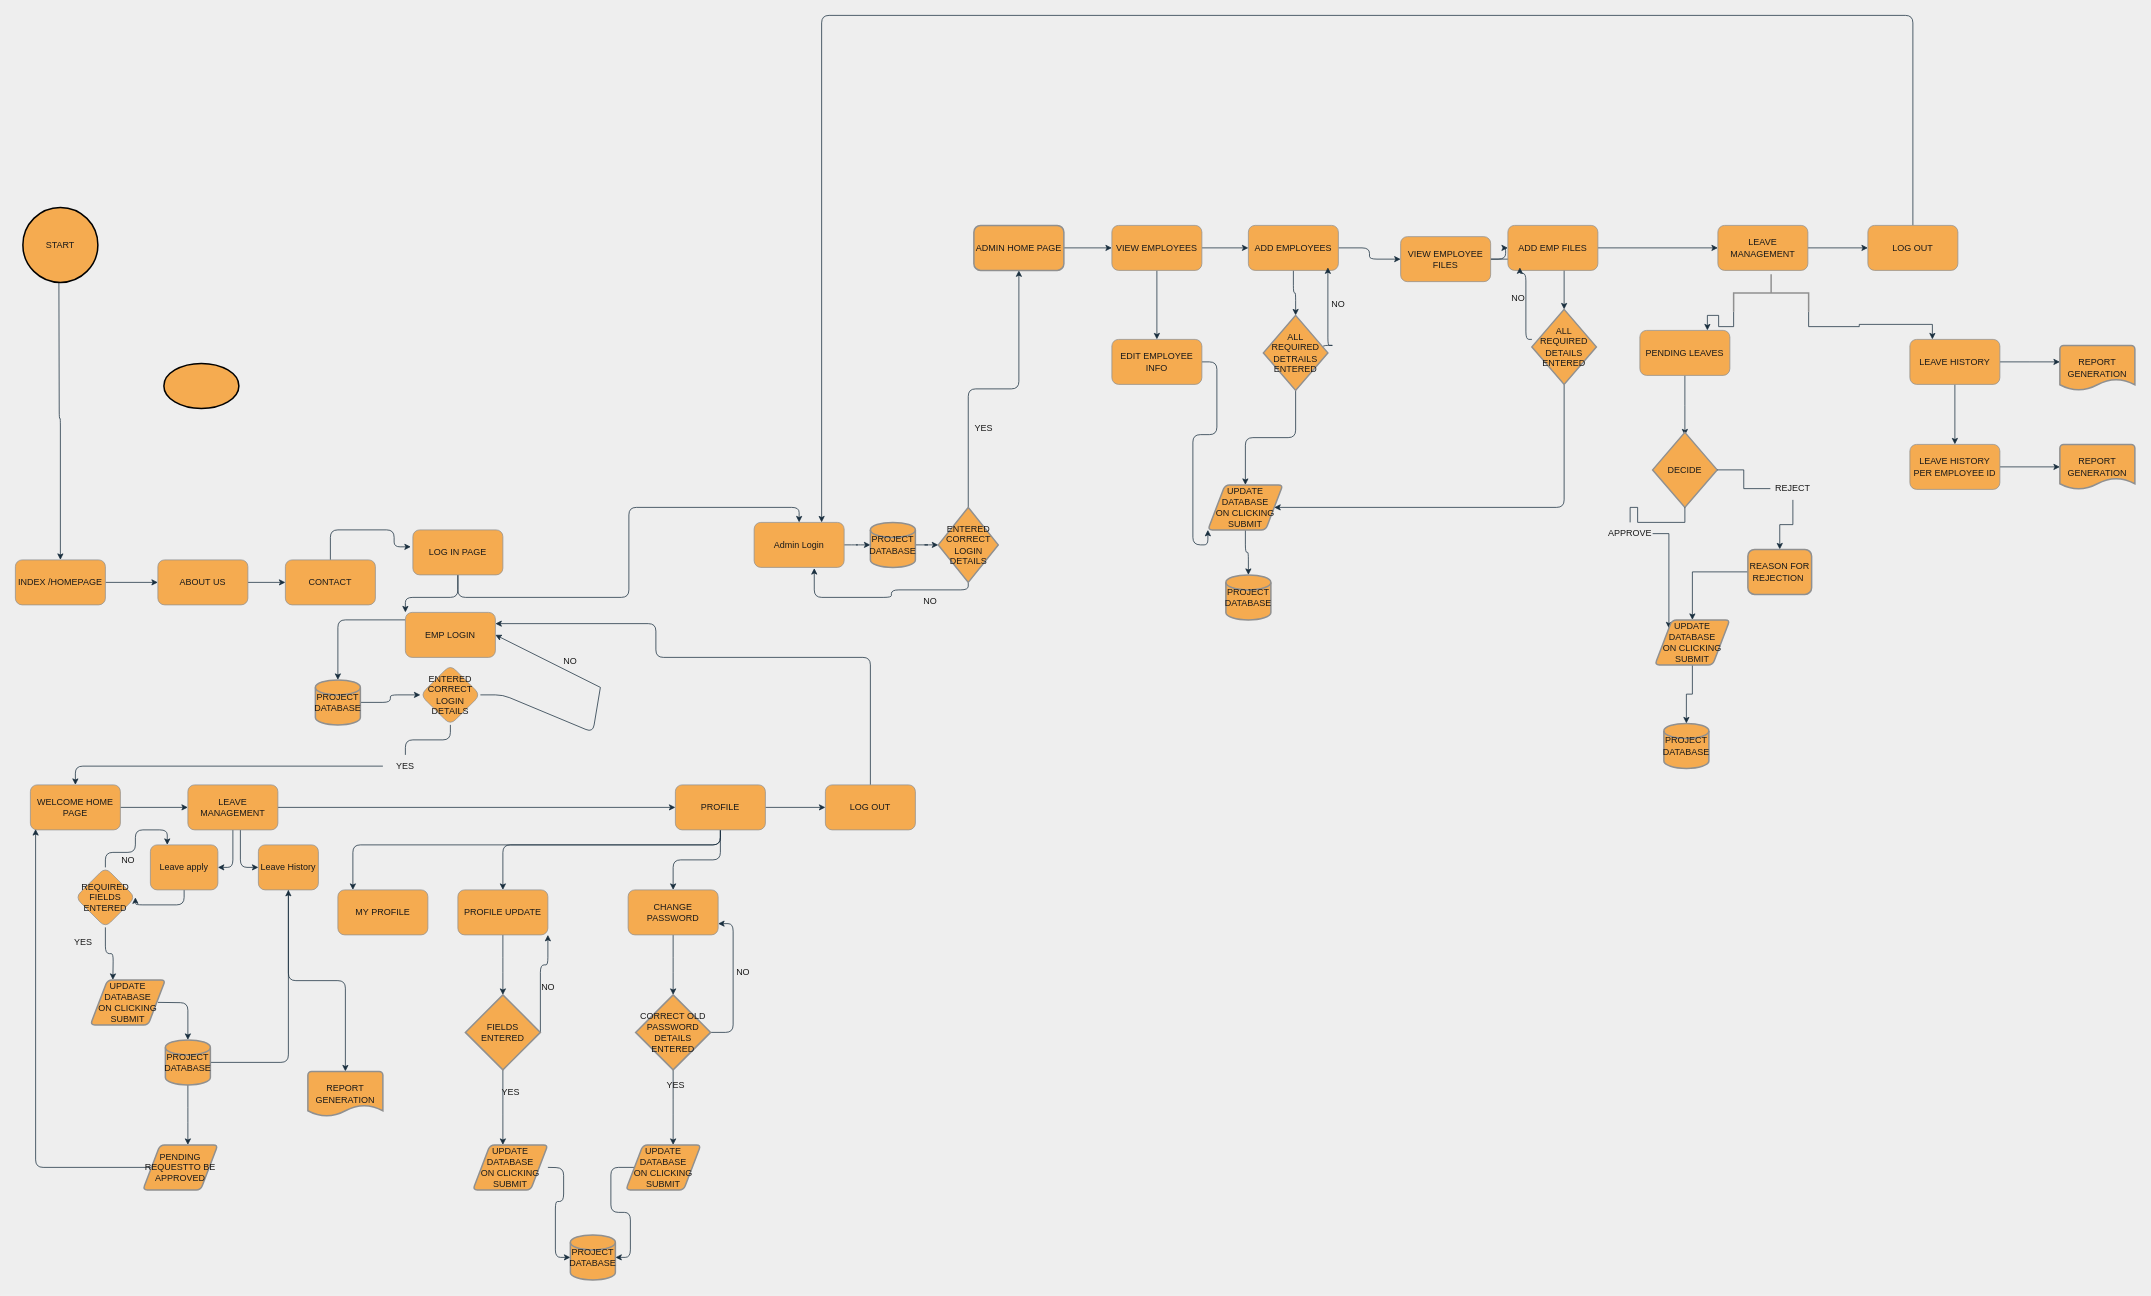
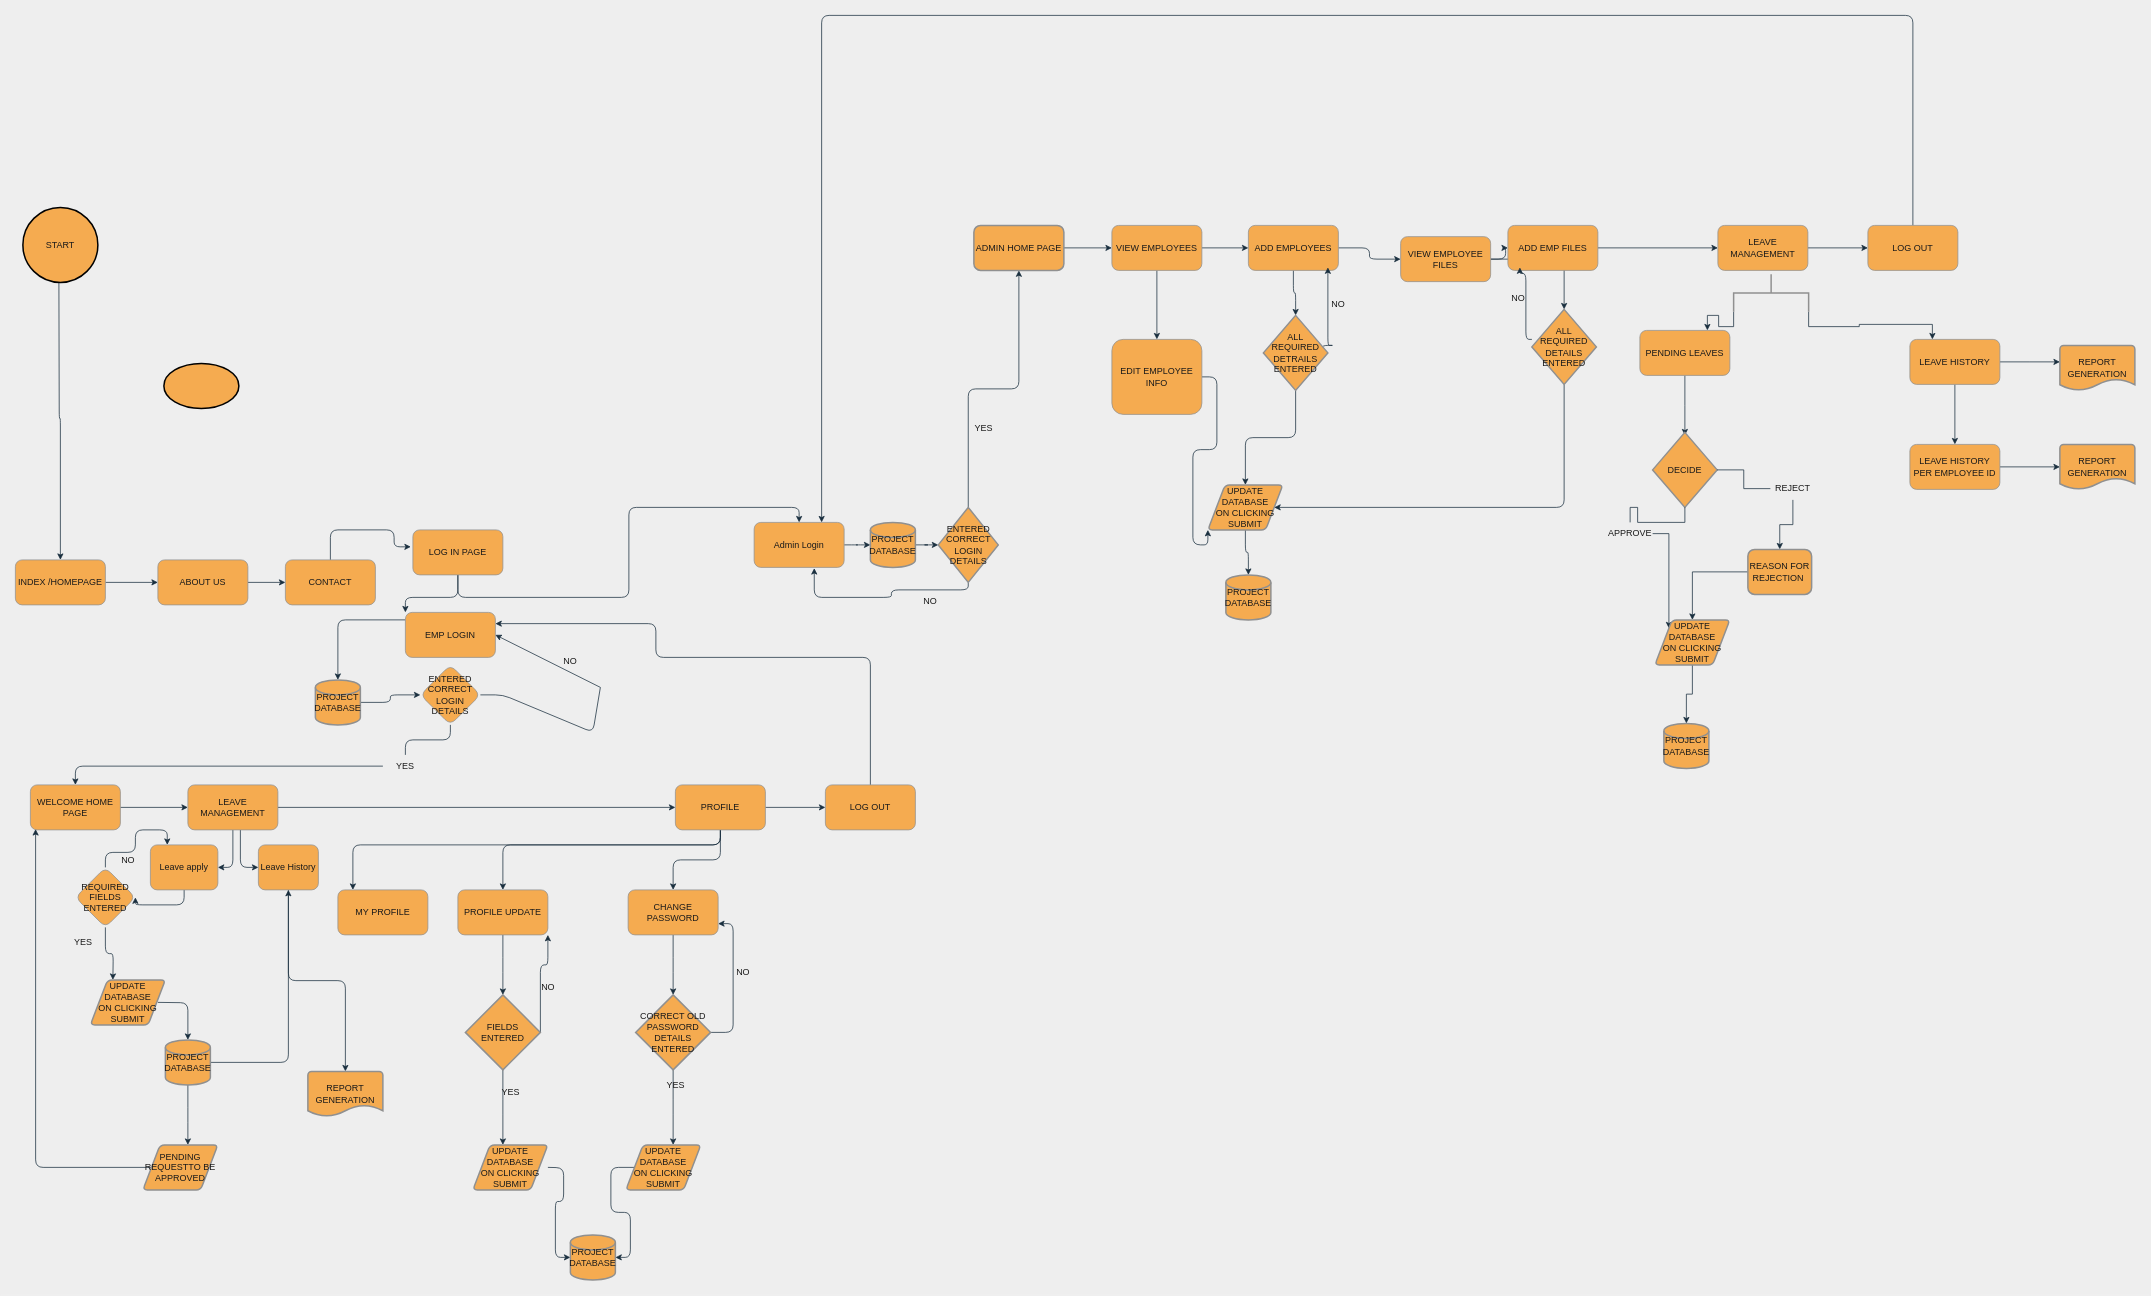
node "EDIT EMPLOYEE INFO": size 90x45 -> 90x75
